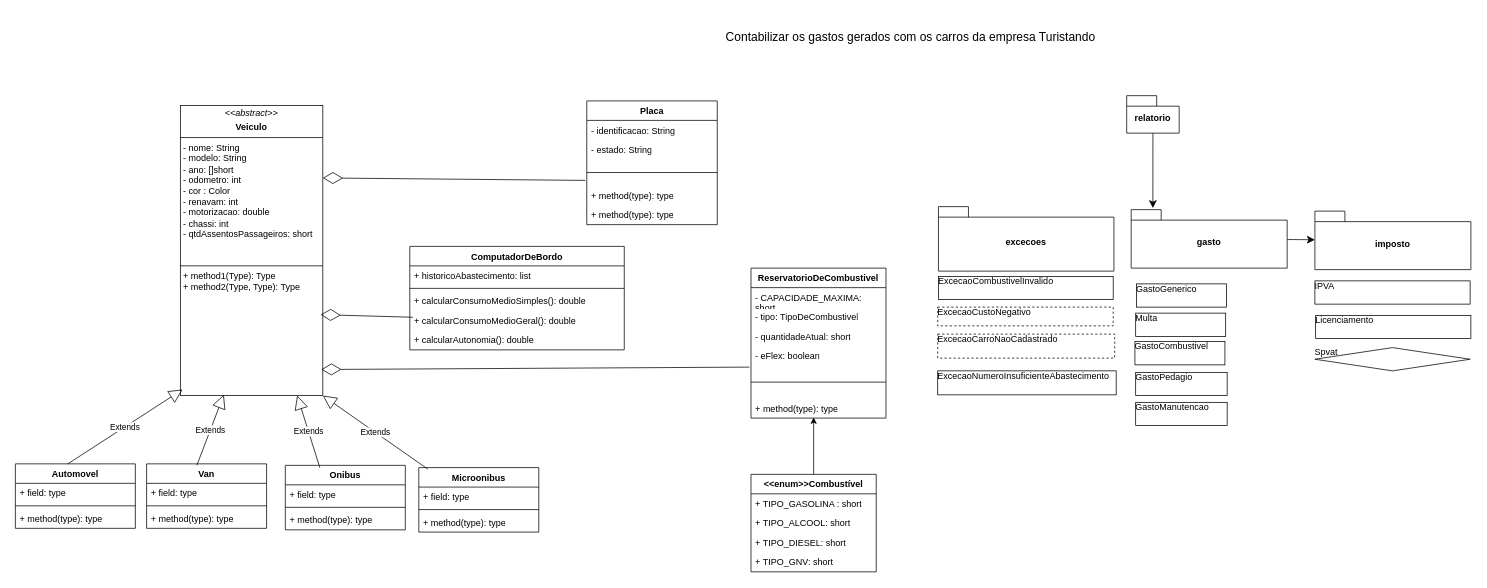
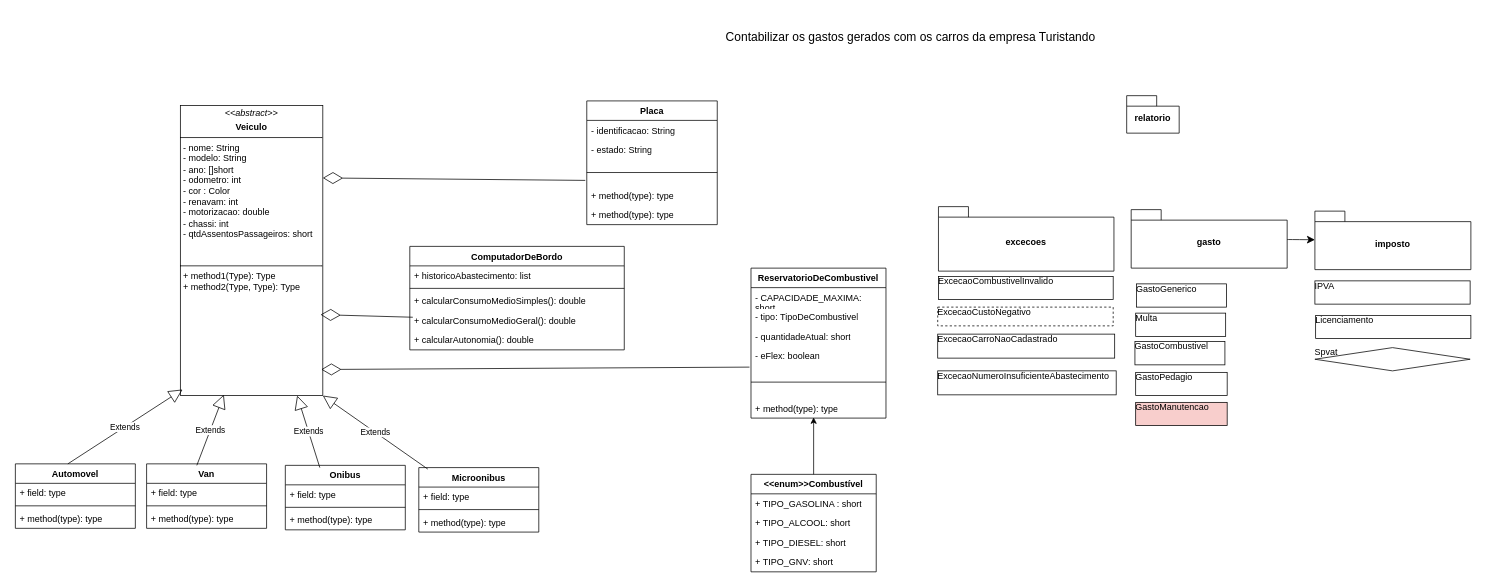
edge "relatorio" -> "gasto": removed
node "ExcecaoCarroNaoCadastrado": style dashed -> solid
node "GastoManutencao": fillcolor #ffffff -> #f8cecc
